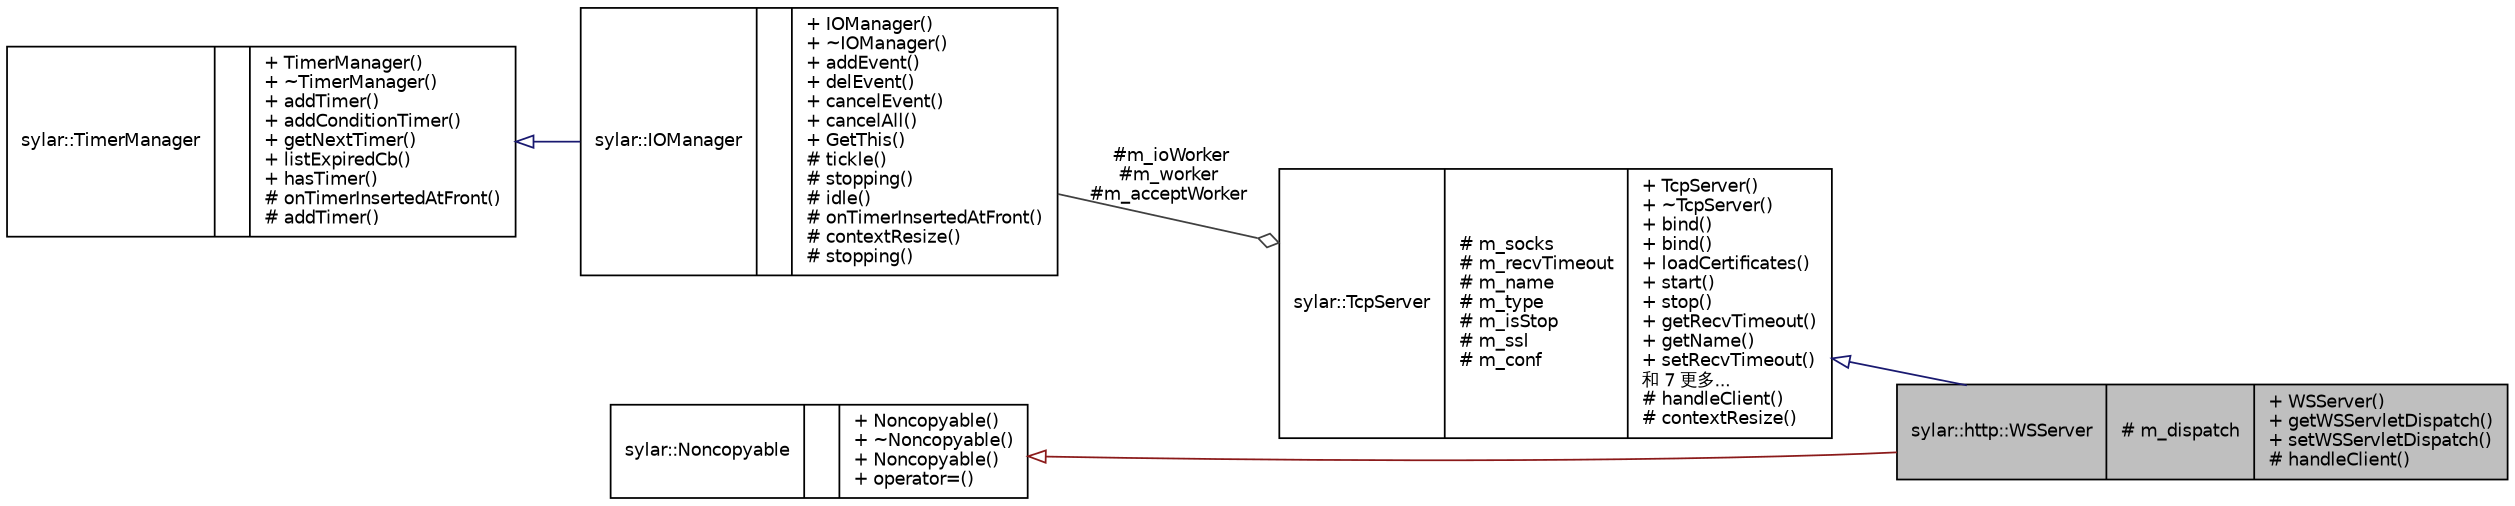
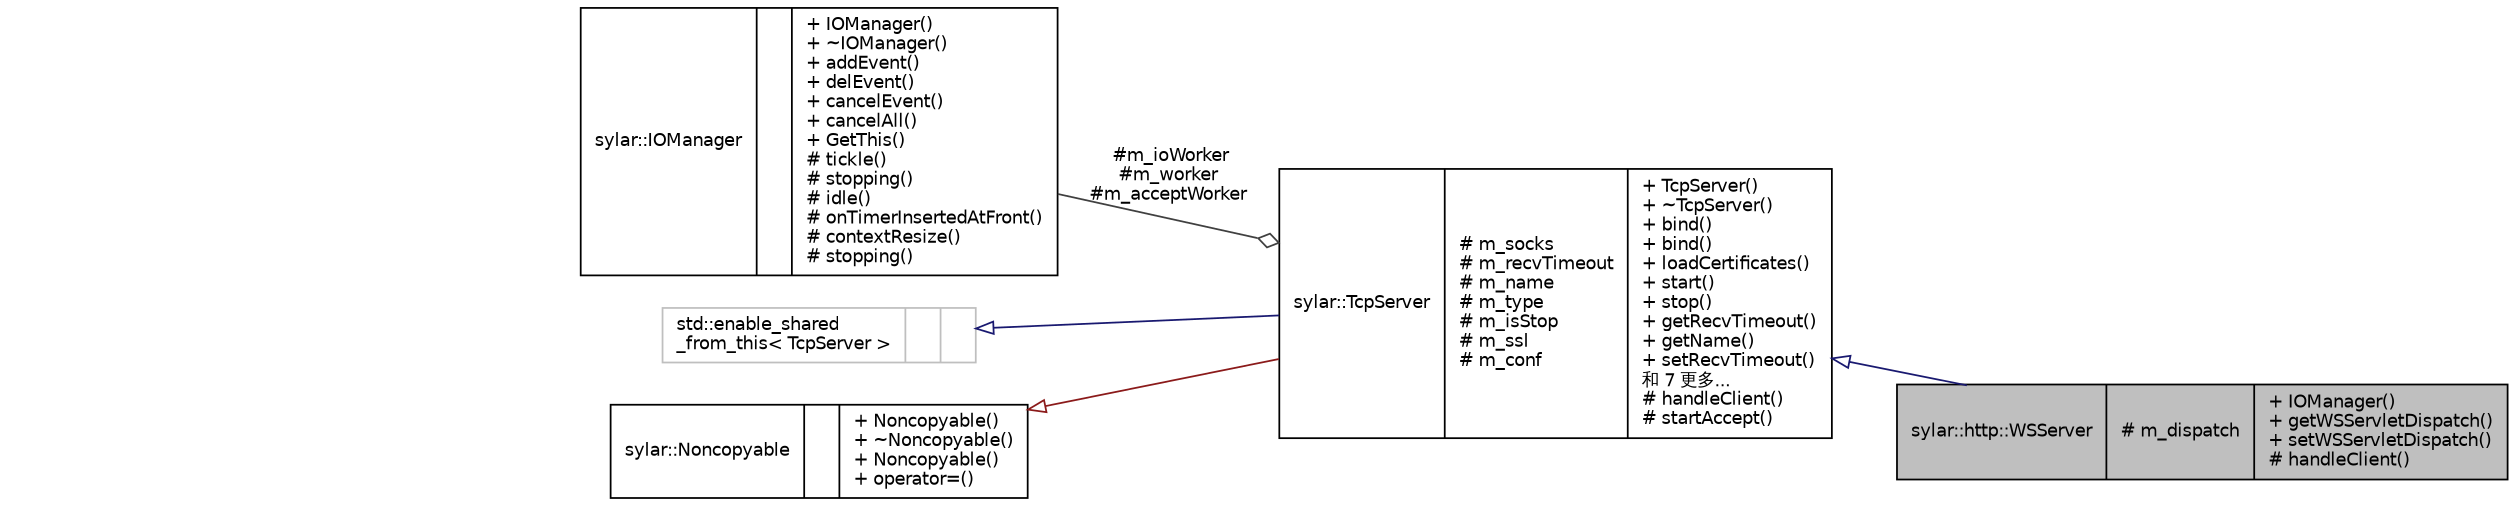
node "sylar::TimerManager": removed
node "std::enable_shared": added
node "sylar::http::WSServer": text "+ WSServer()" -> "+ IOManager()"
node "sylar::TcpServer": text "# contextResize()" -> "# startAccept()"
edge "sylar::http::WSServer" -> "sylar::Noncopyable": now "sylar::TcpServer" -> "sylar::Noncopyable"
